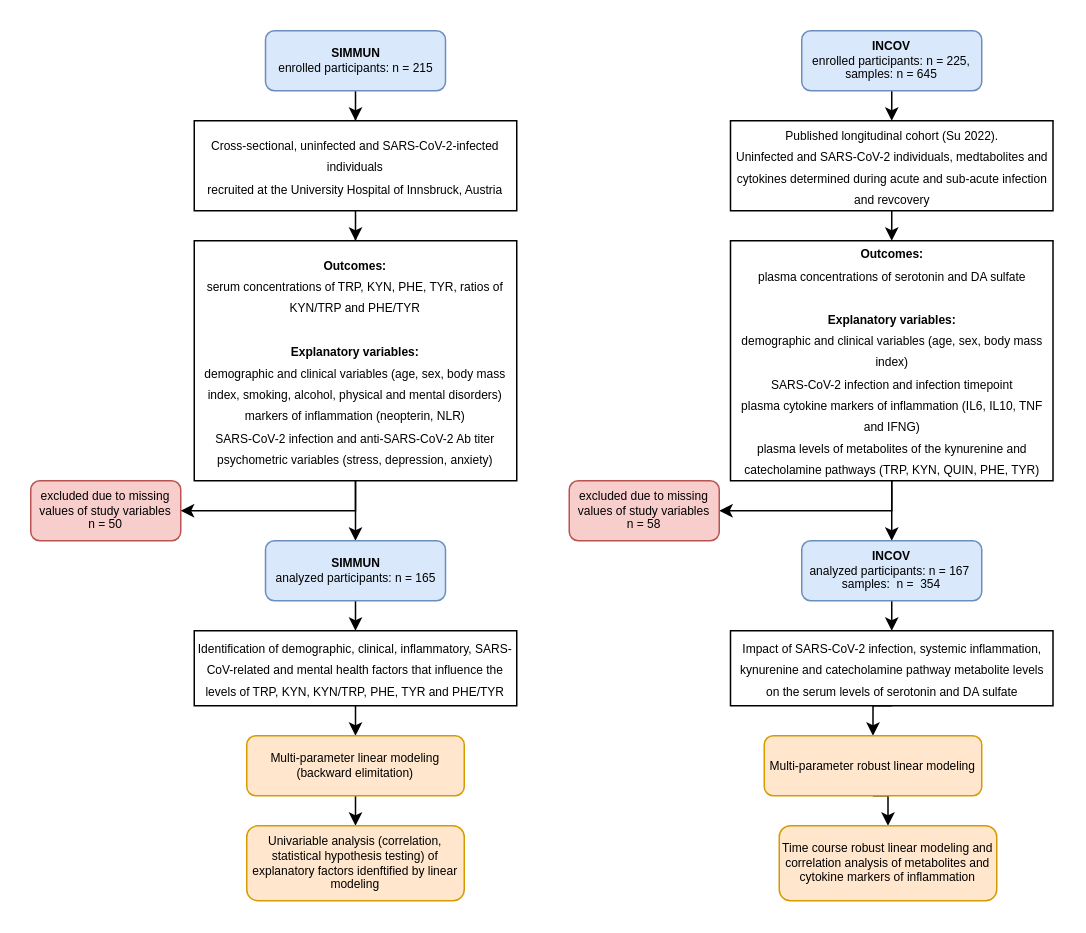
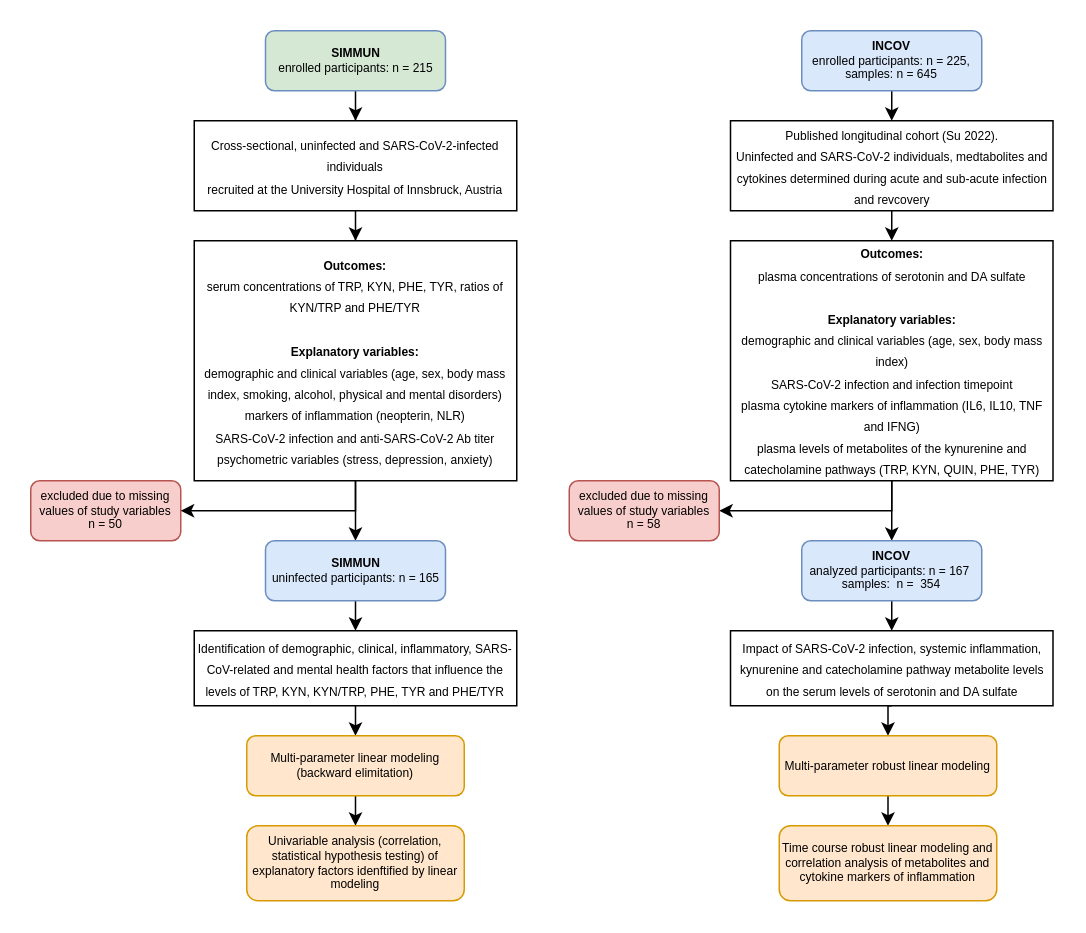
node "SIMMUN enrolled participants: n = 215": fillcolor #dae8fc -> #d5e8d4
node "SIMMUN analyzed participants: n = 165": label "SIMMUN analyzed participants: n = 165" -> "SIMMUN uninfected participants: n = 165"
node "Multi-parameter robust linear modeling": moved (873, 766) -> (888, 766)
